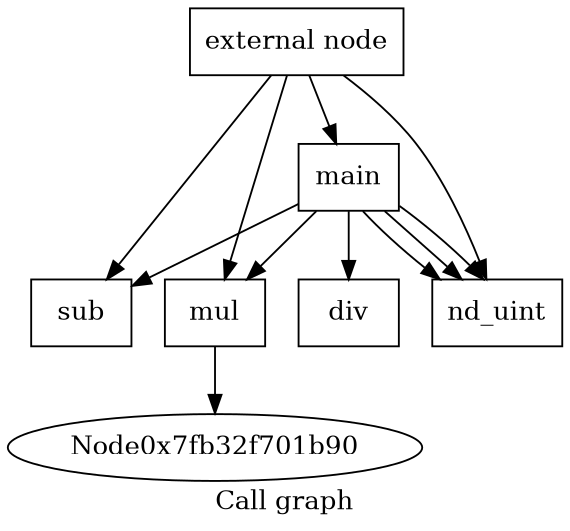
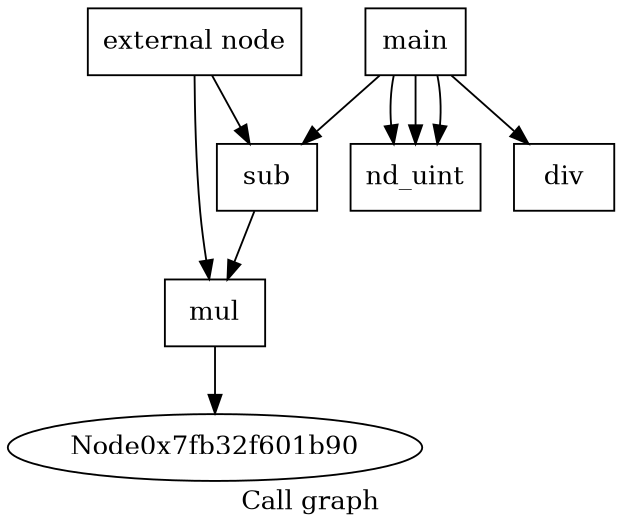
edge "external node" -> "main": removed
edge "external node" -> "nd_uint": removed
edge "main" -> "mul": now "sub" -> "mul"
node "Node0x7fb32f701b90": label "Node0x7fb32f701b90" -> "Node0x7fb32f601b90"
